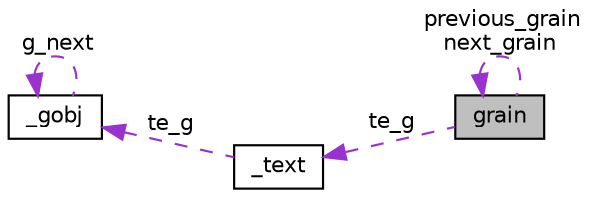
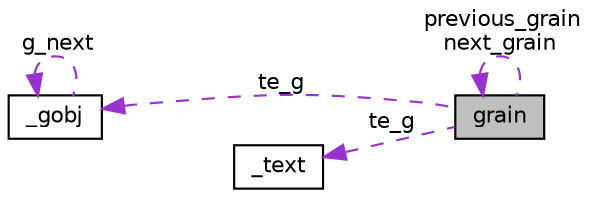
edge "_text" -> "_gobj": now "grain" -> "_gobj"
